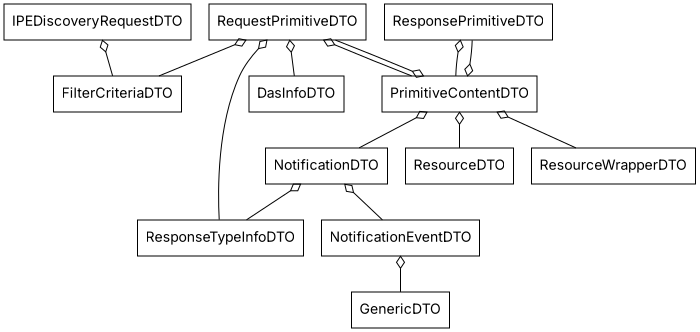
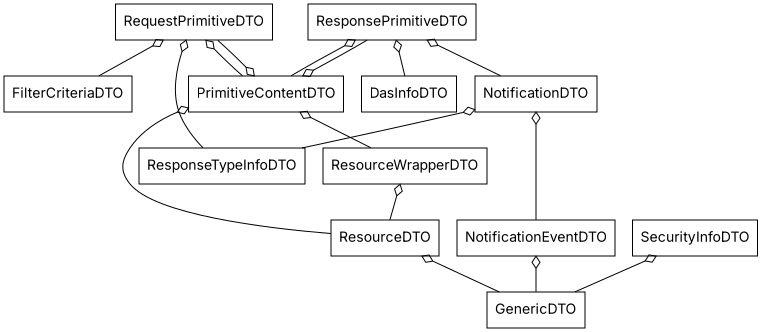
node "IPEDiscoveryRequestDTO": removed
edge "RequestPrimitiveDTO" -- "DasInfoDTO": now "ResponsePrimitiveDTO" -- "DasInfoDTO"
edge "PrimitiveContentDTO" -- "NotificationDTO": now "ResponsePrimitiveDTO" -- "NotificationDTO"
edge "ResourceWrapperDTO" -- "ResourceDTO": added
node "SecurityInfoDTO": added
edge "ResourceDTO" -- "GenericDTO": added
